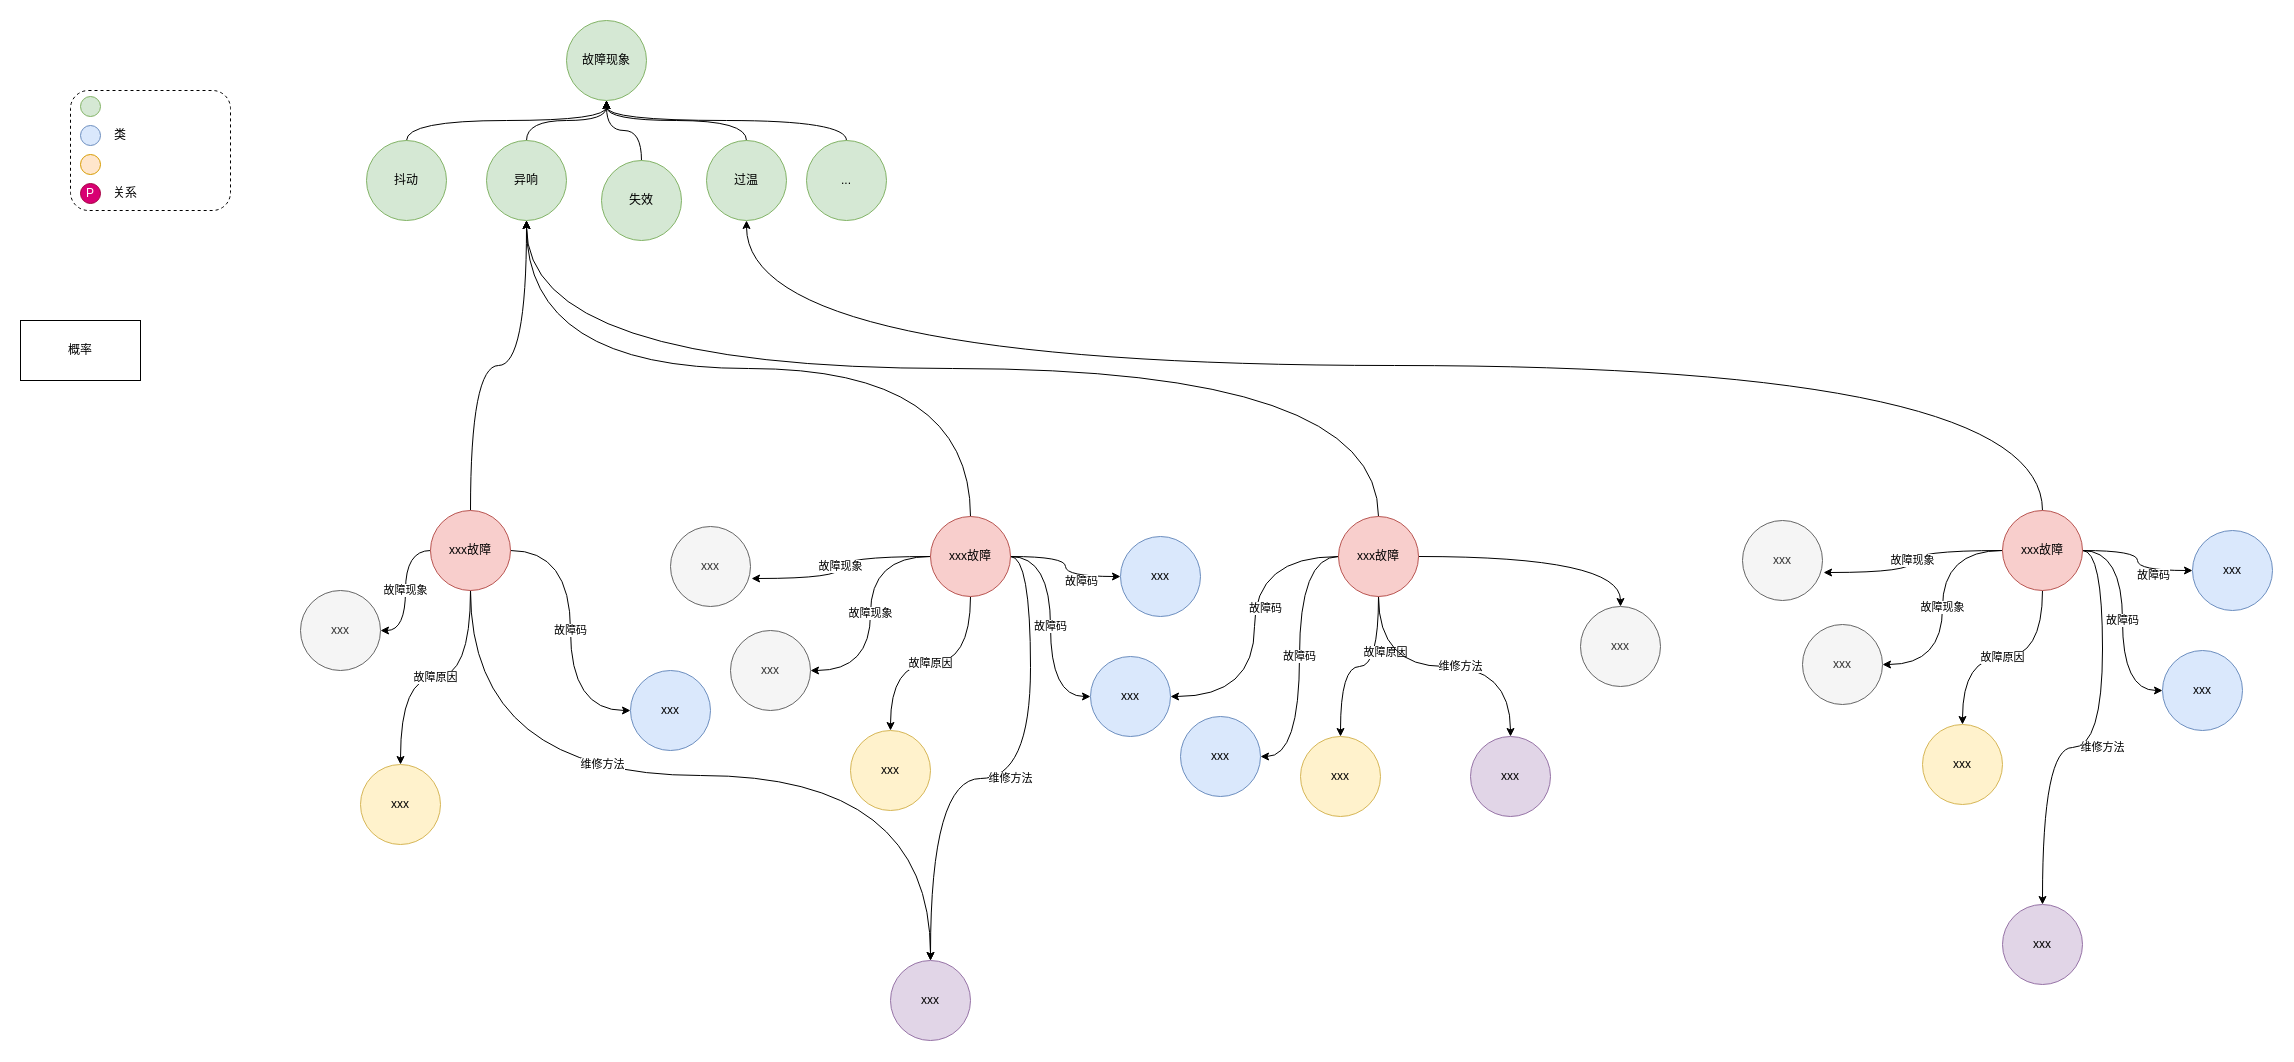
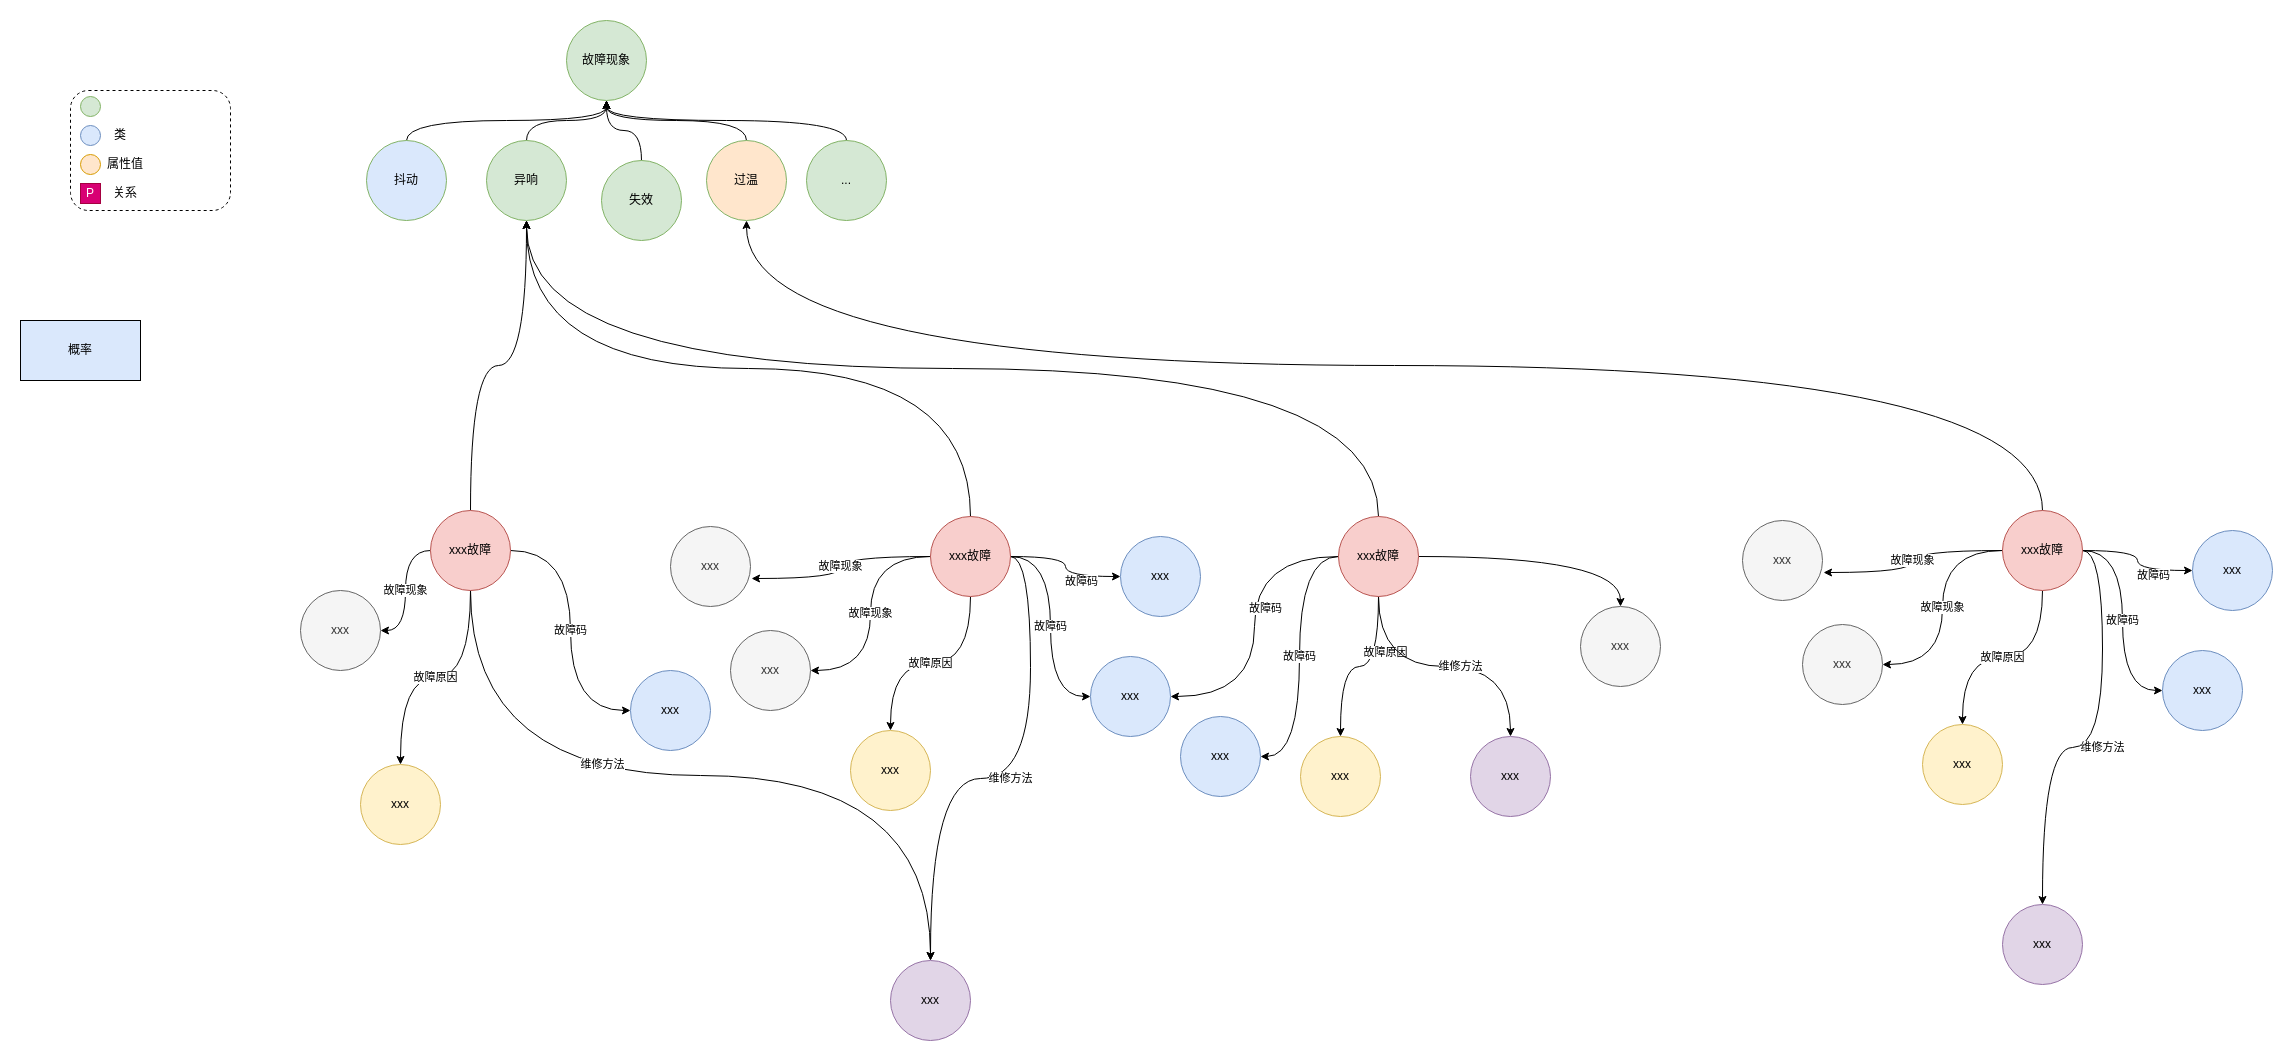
node "属性值": added
node "抖动": fillcolor #d5e8d4 -> #dae8fc
node "过温": fillcolor #d5e8d4 -> #ffe6cc
node "P": shape ellipse -> rectangle
node "概率": fillcolor #ffffff -> #dae8fc
